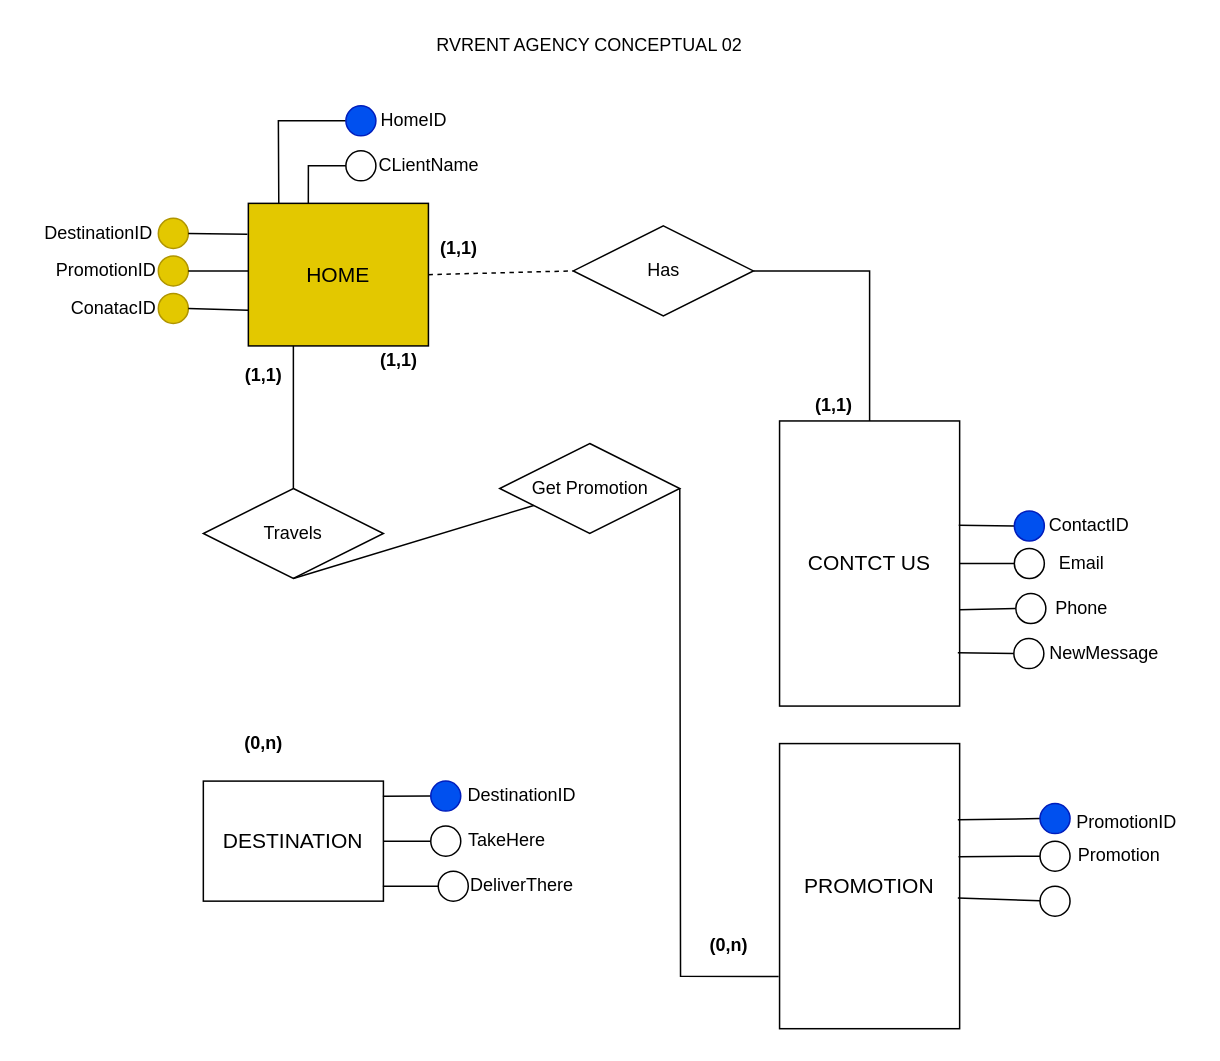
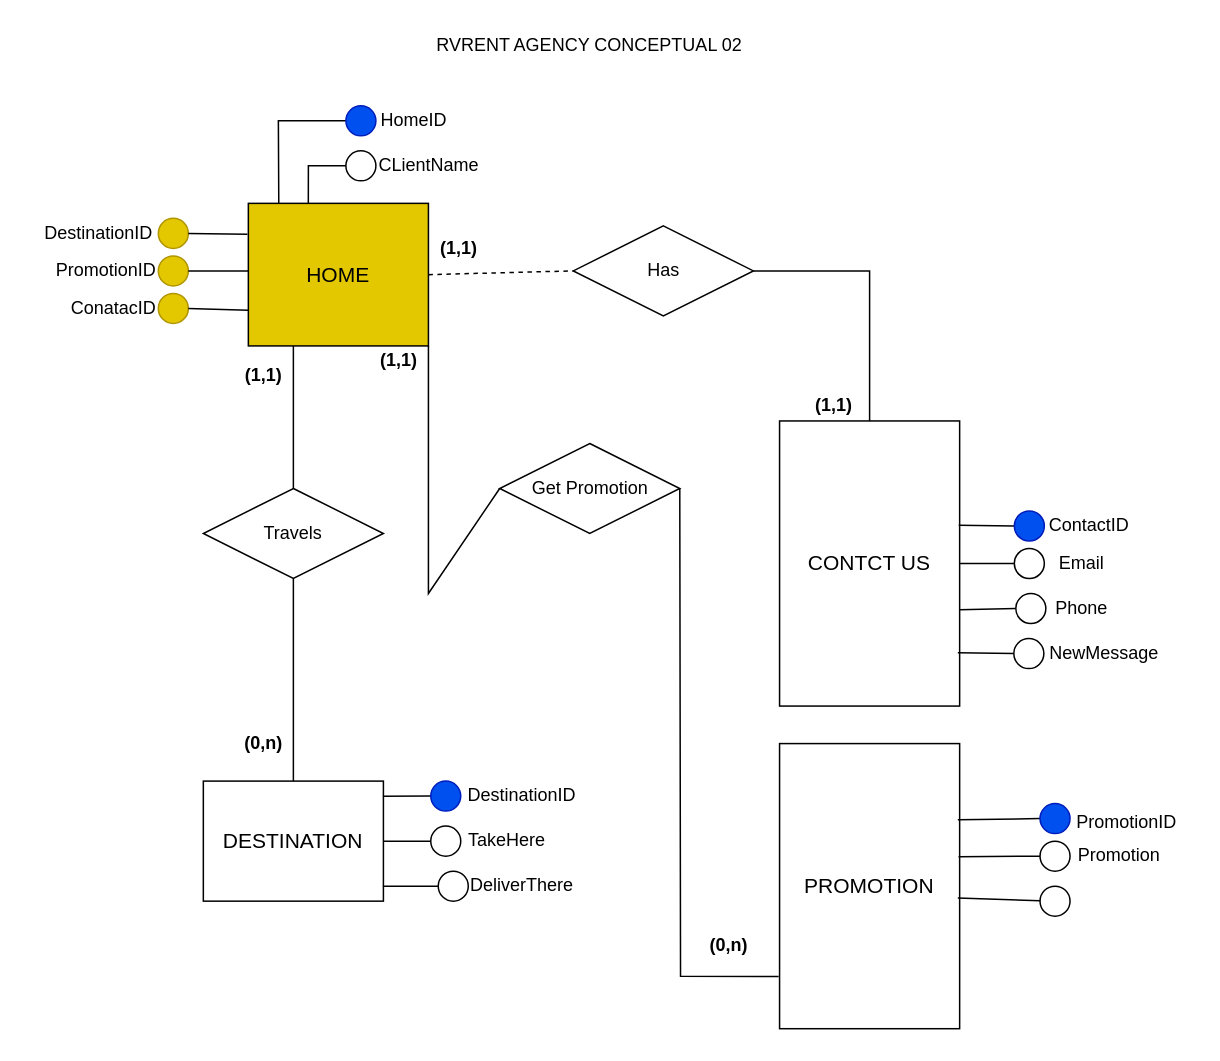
edge "HOME" -- "Get Promotion": added
edge "Get Promotion" -- "Travels": now "DESTINATION" -- "Travels"
